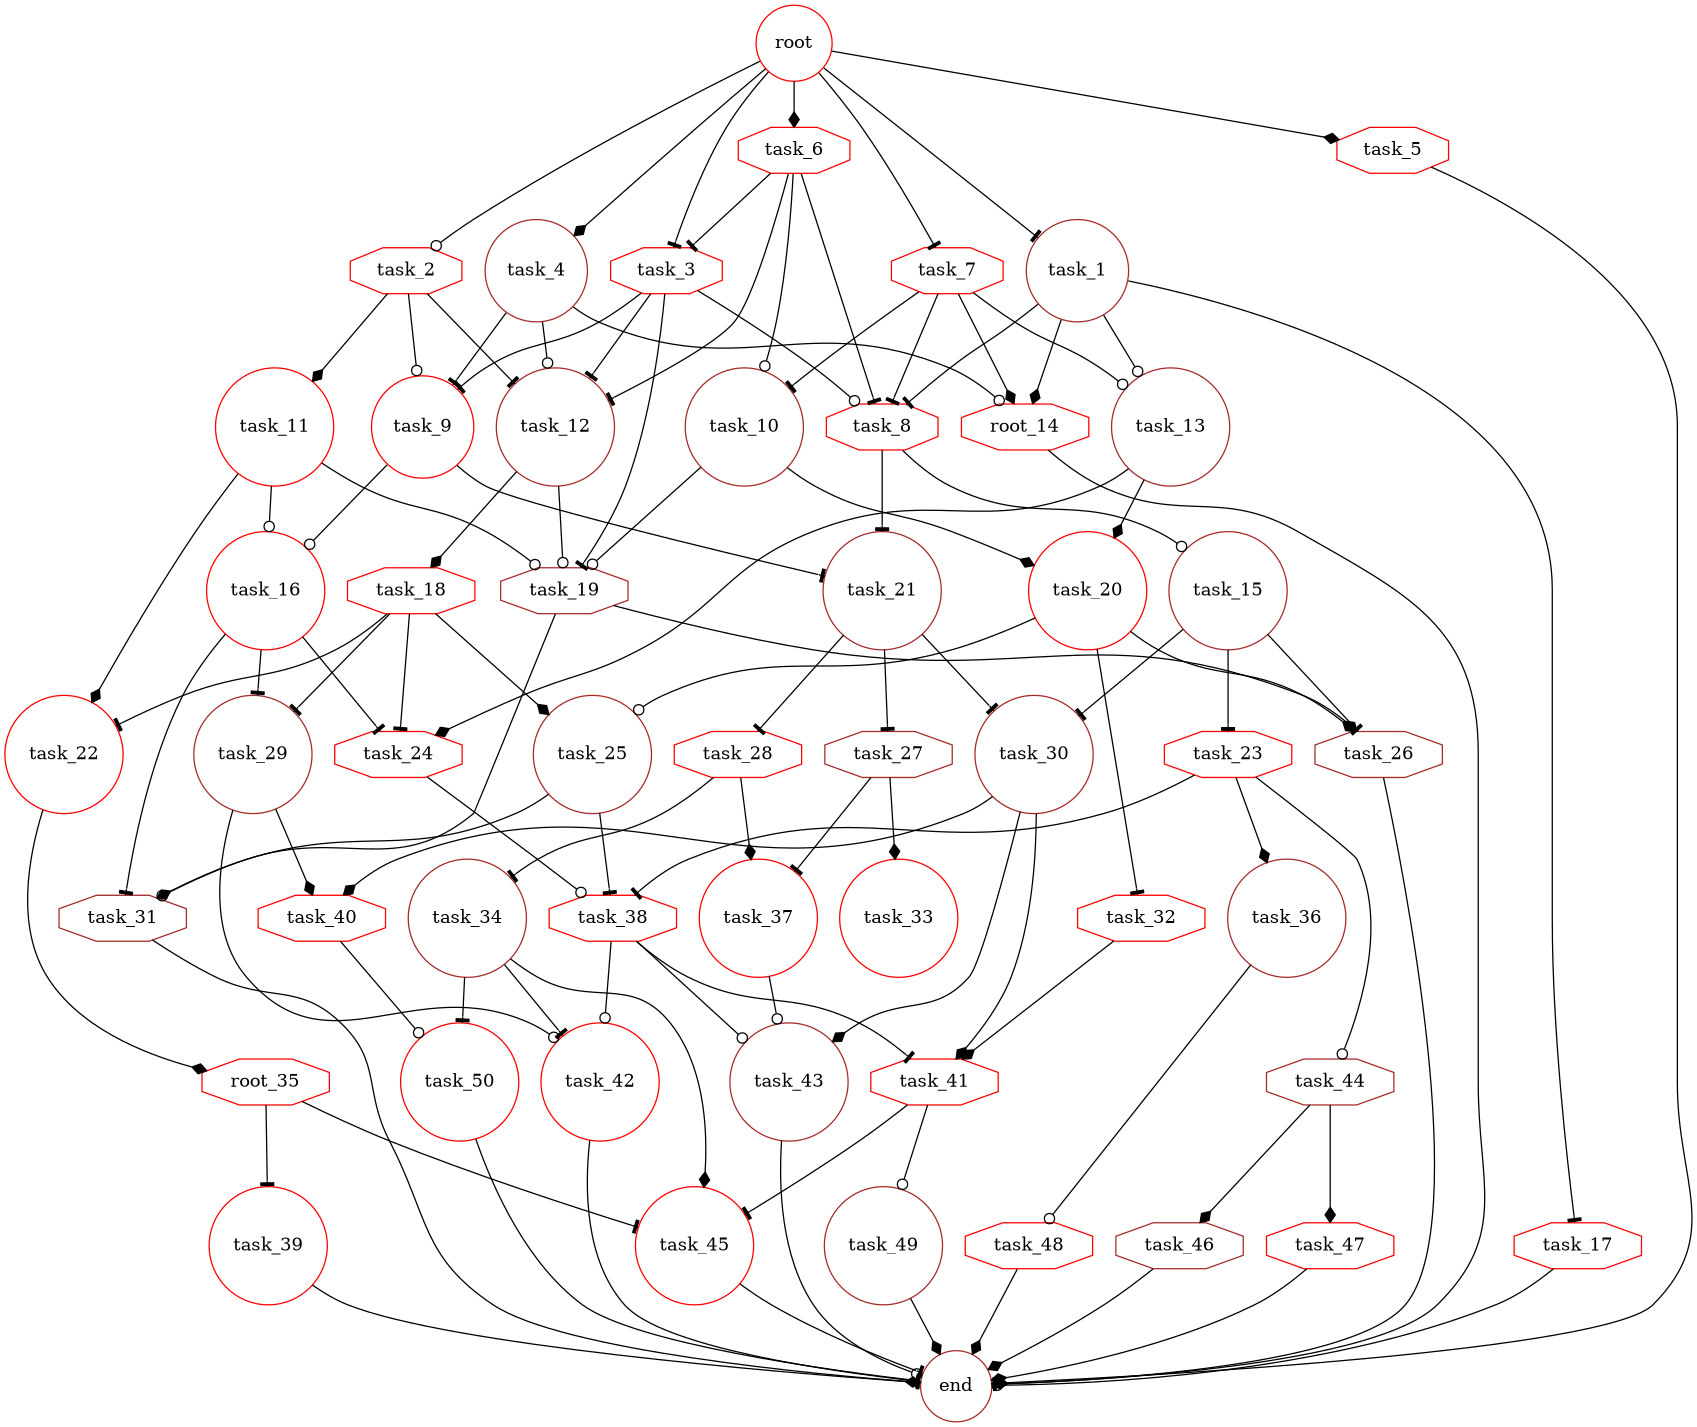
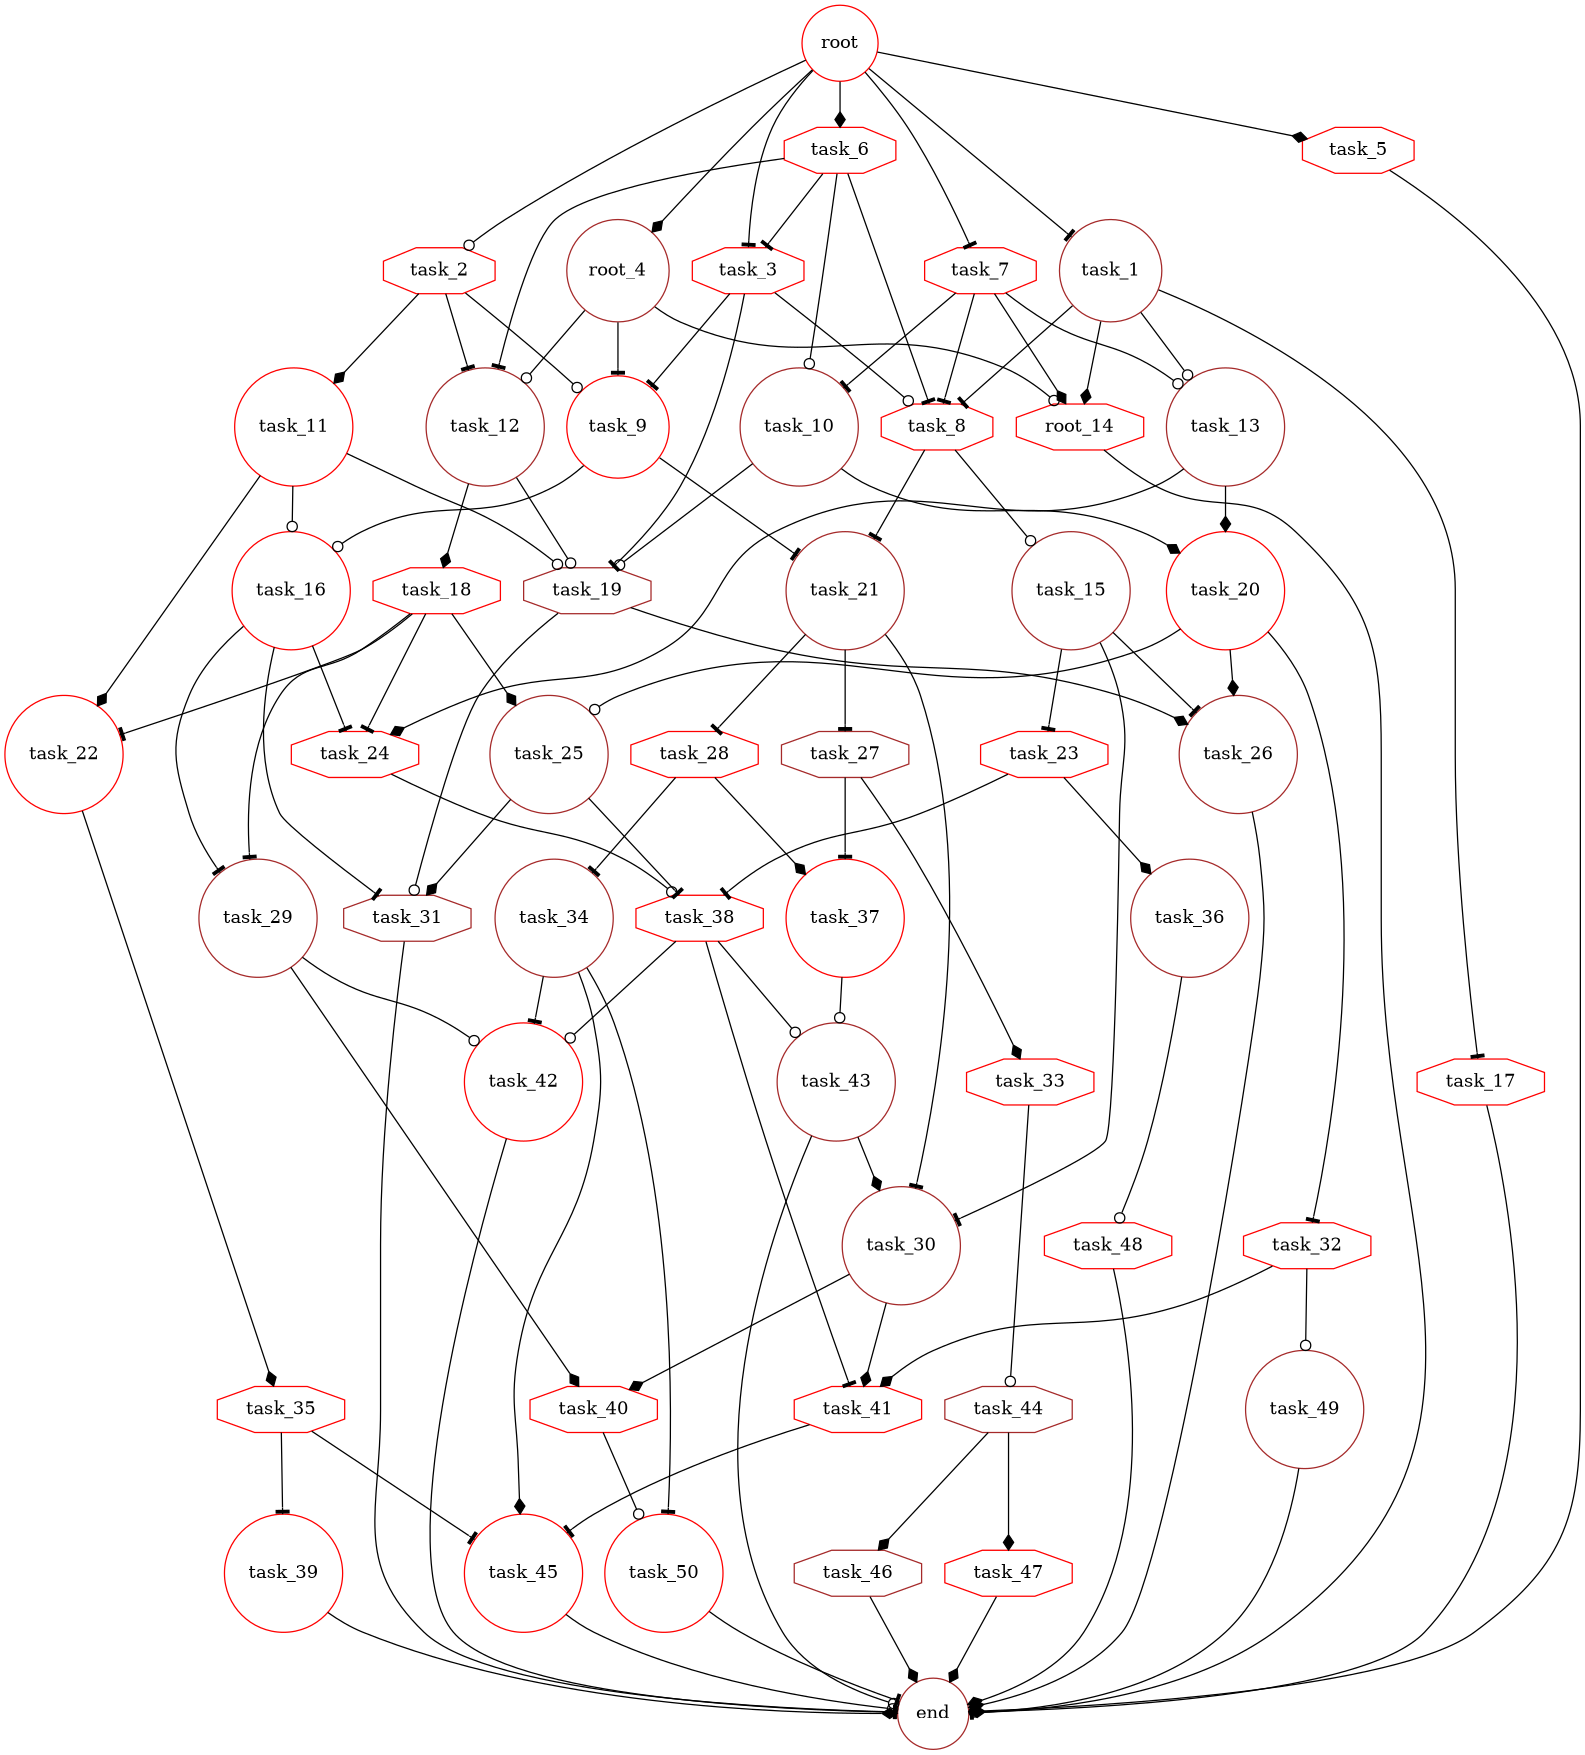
node "task_4": label "task_4" -> "root_4"
edge "task_3" -> "task_12": removed
node "task_26": shape octagon -> circle
edge "task_23" -> "task_44": now "task_33" -> "task_44"
node "task_33": shape circle -> octagon
edge "task_30" -> "task_43": reversed
node "root_35": label "root_35" -> "task_35"
edge "task_41" -> "task_49": now "task_32" -> "task_49"
edge "task_45" -> "end": arrowhead tee -> odot
